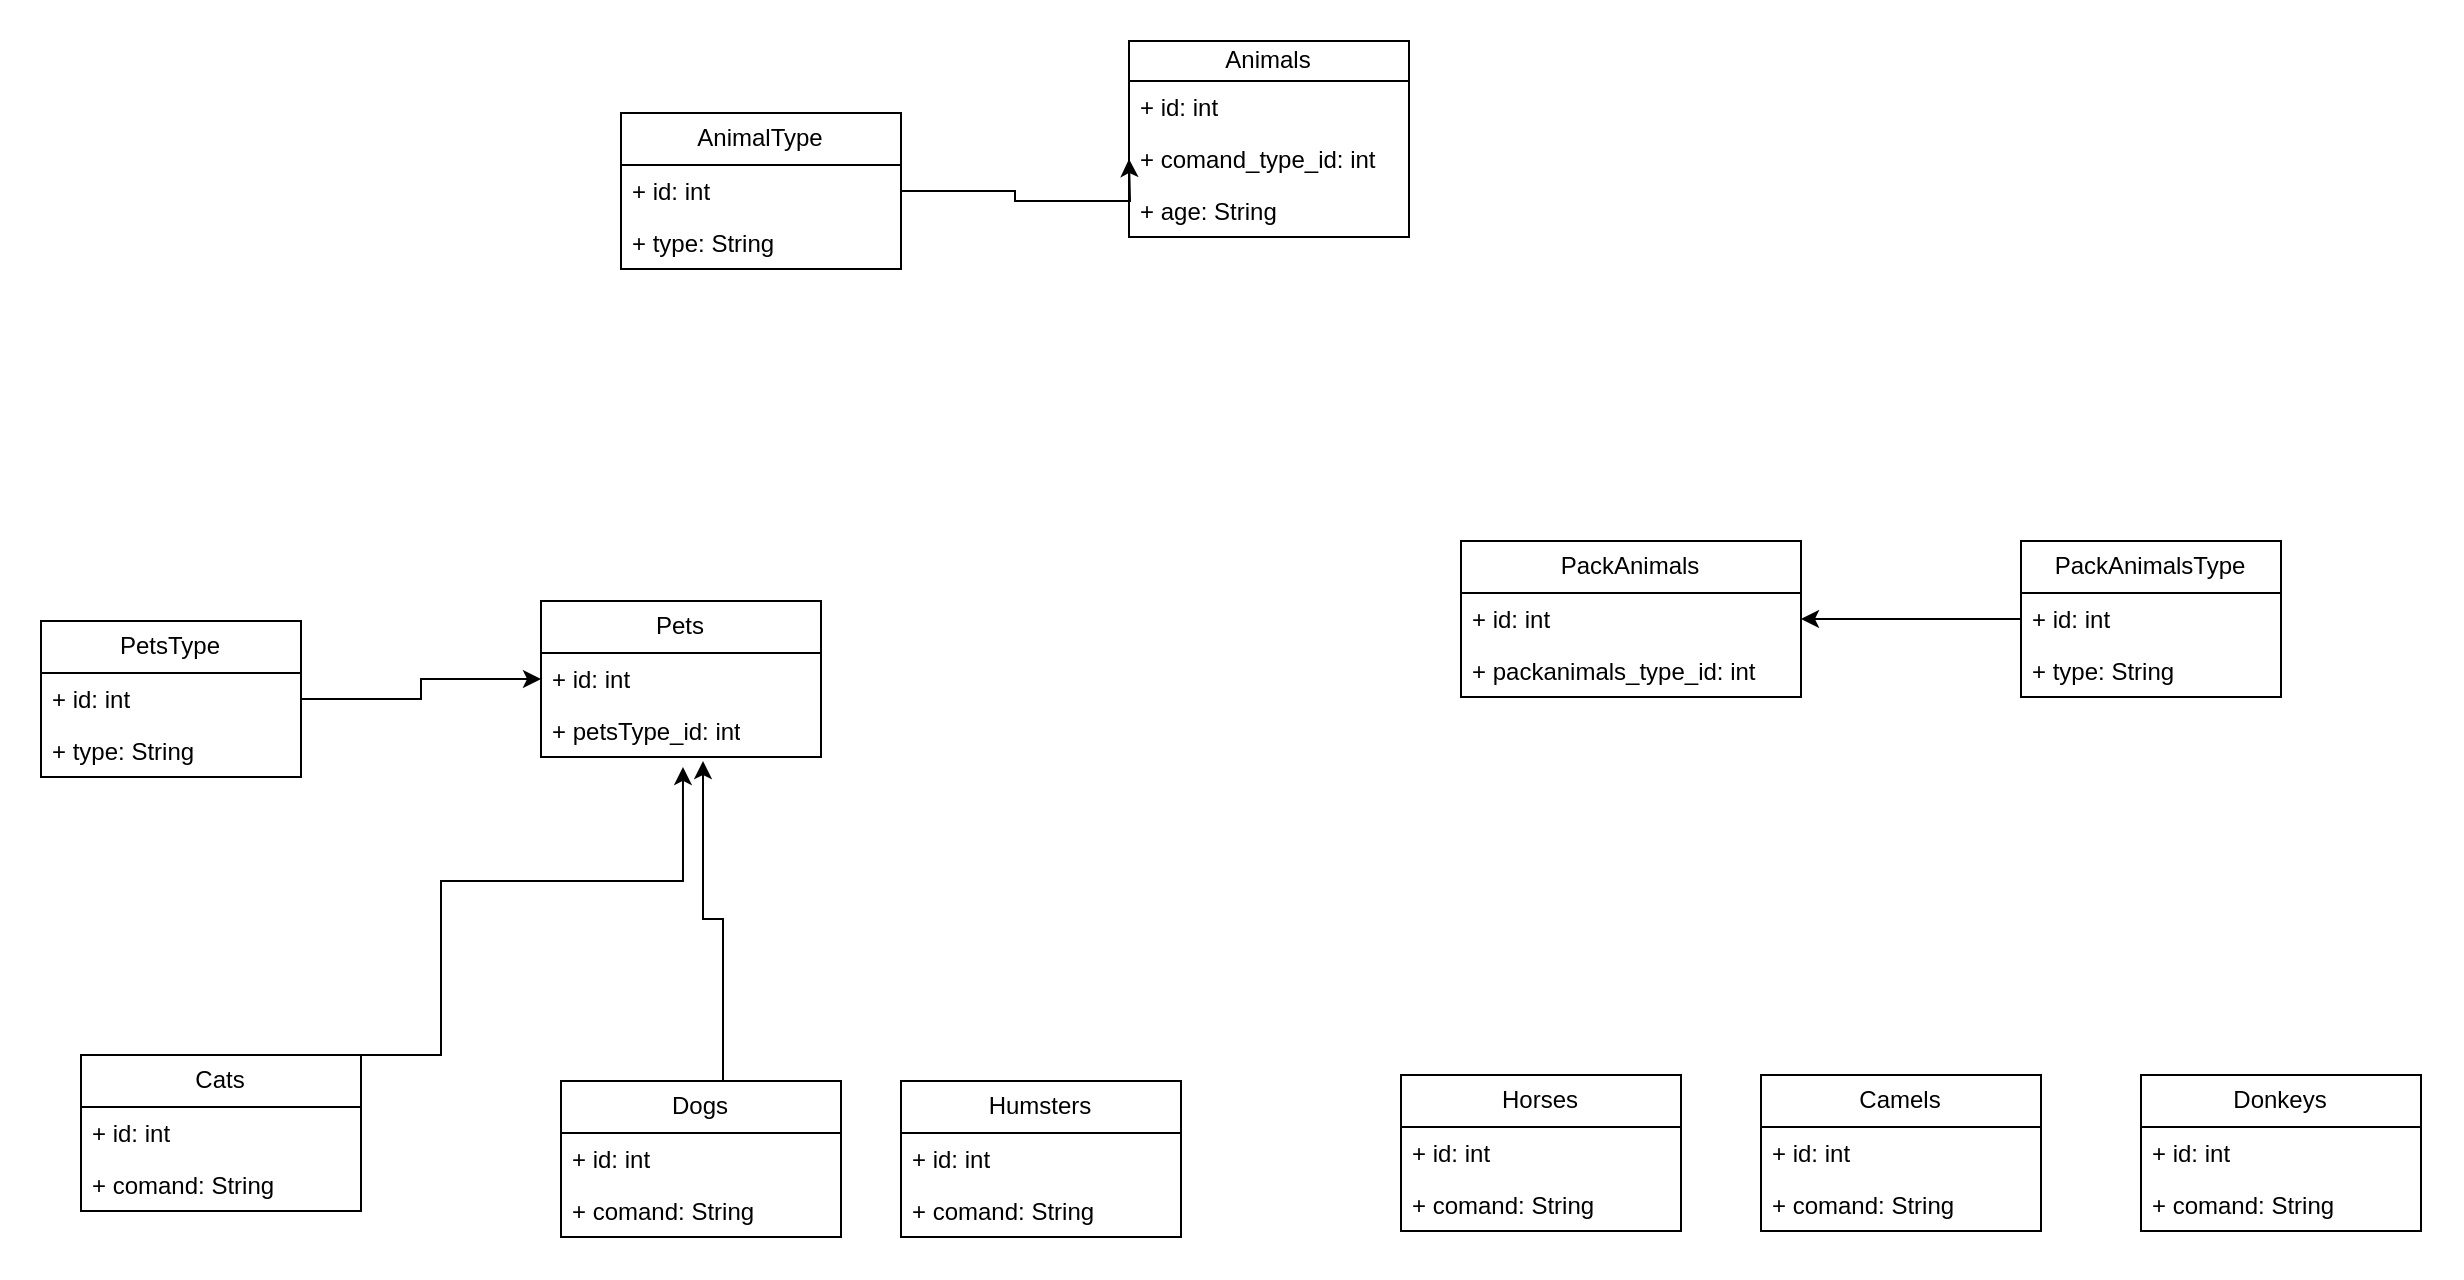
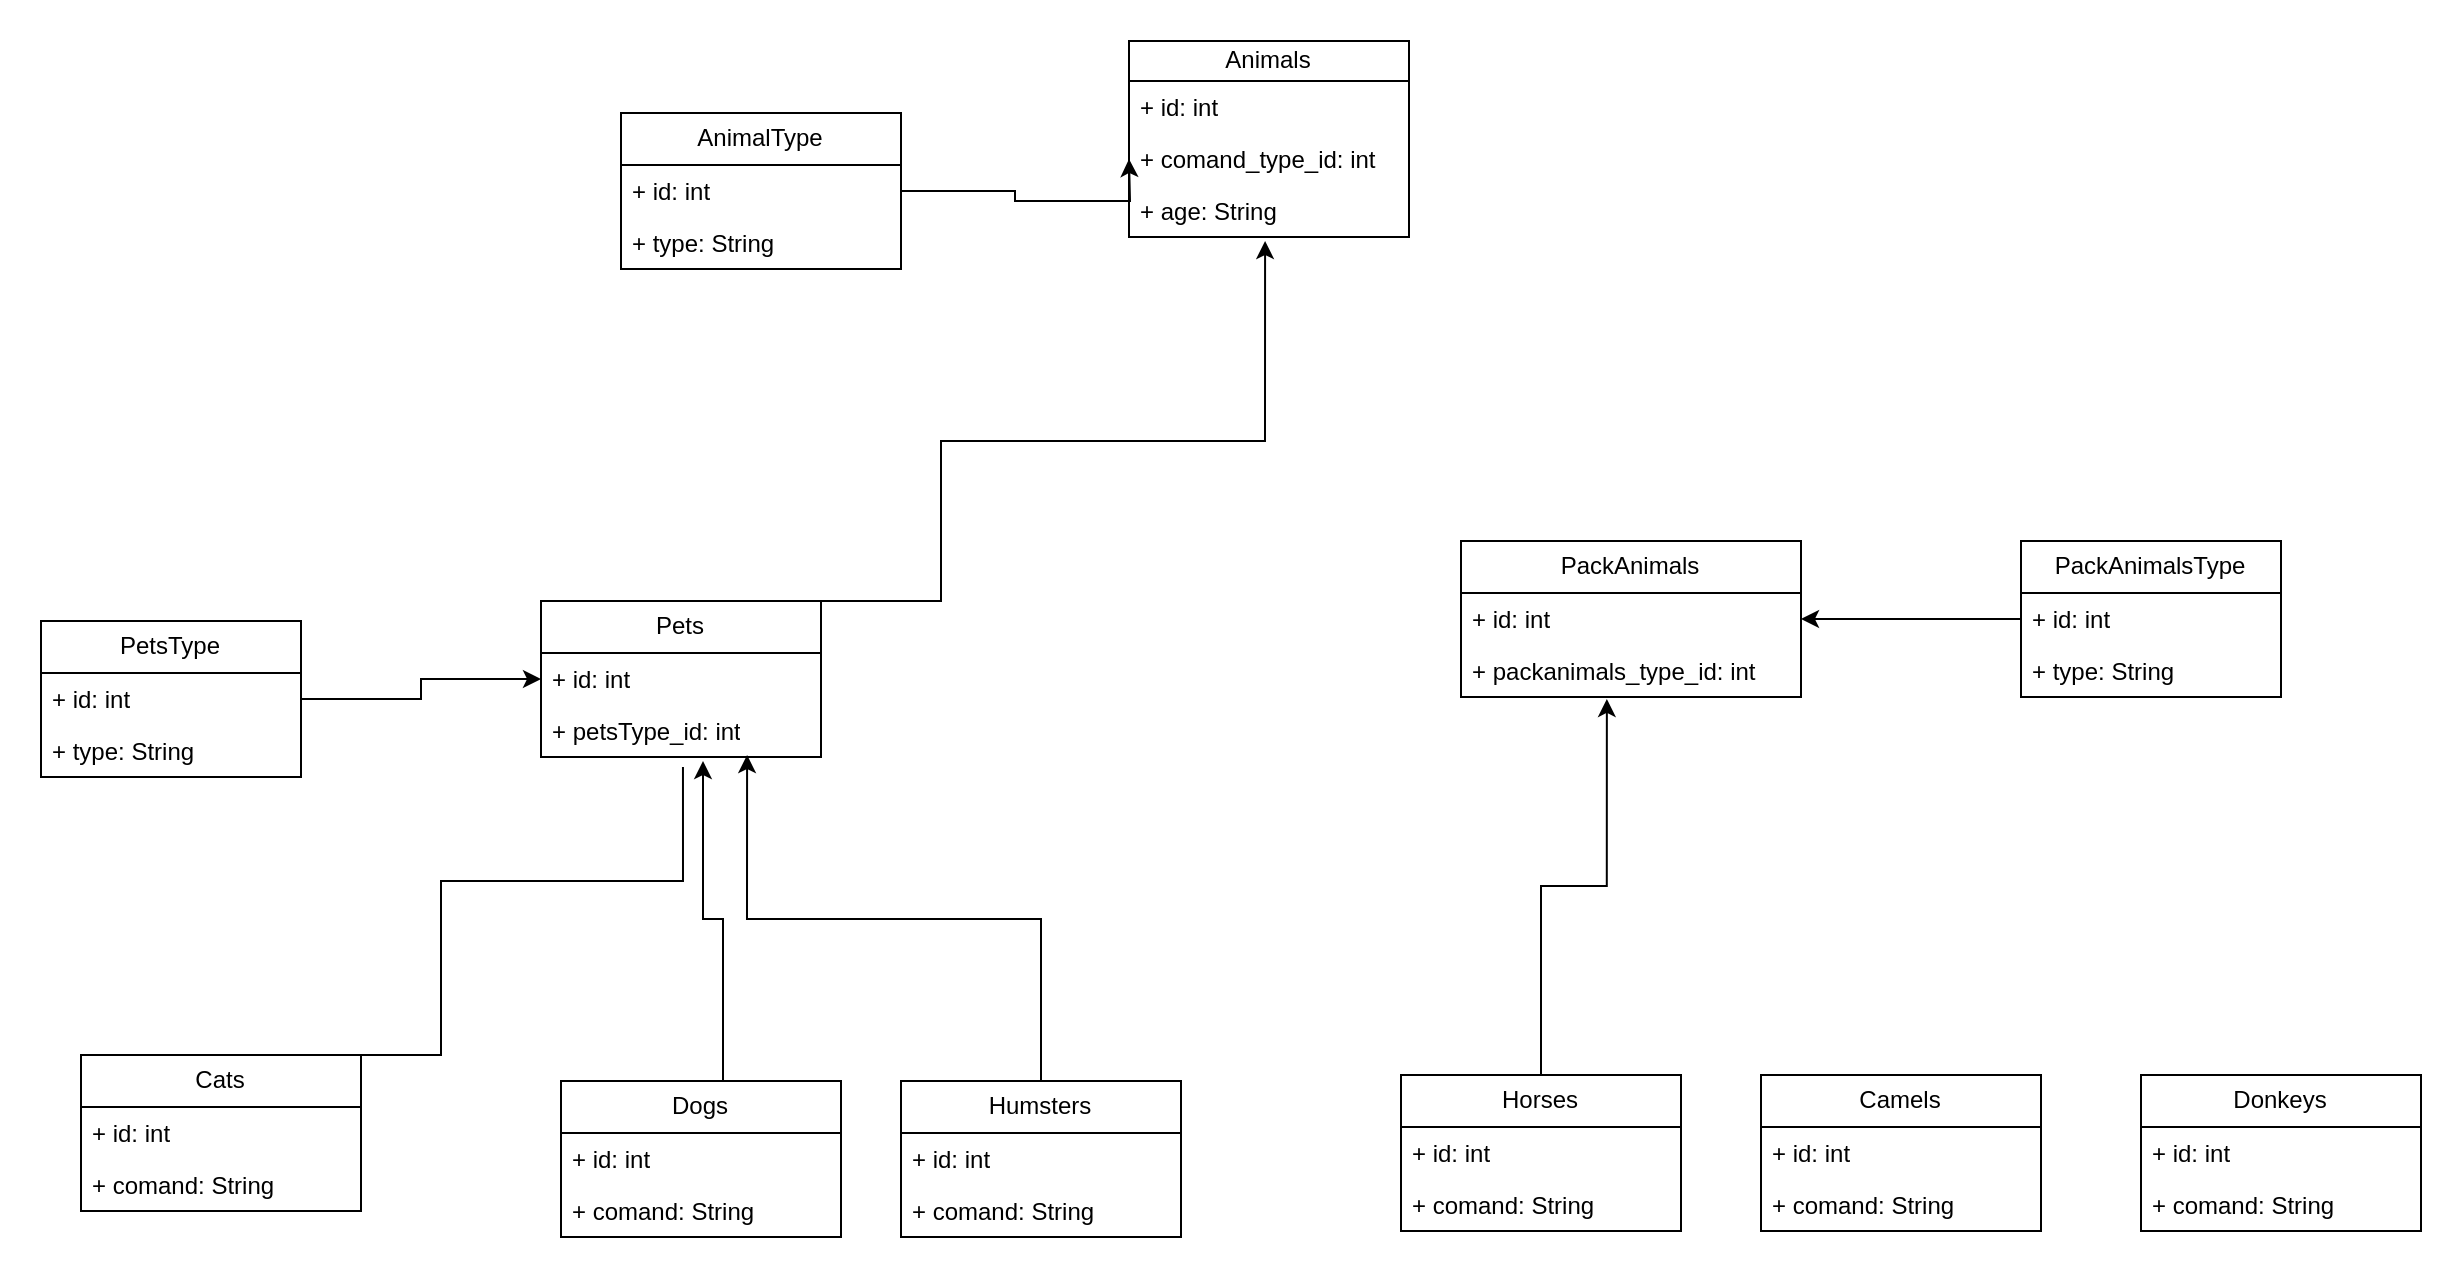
edge "Pets" -> "+ age: String": added
edge "Cats" -> "+ petsType_id: int": arrowhead classic -> none
edge "Horses" -> "+ packanimals_type_id: int": added
edge "Humsters" -> "+ petsType_id: int": added
